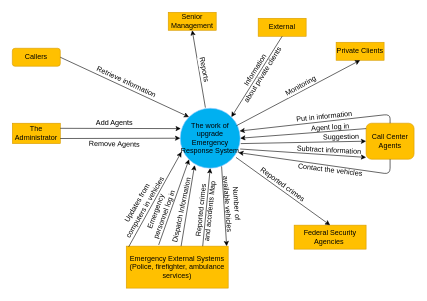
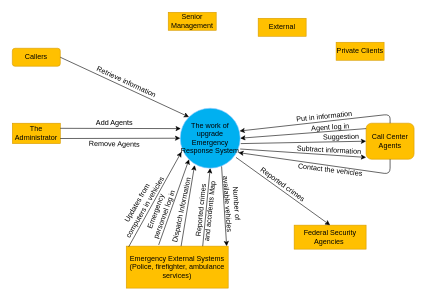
edge "The work of upgrade Emergency Response System" -> "Senior Management": removed, label "Reports"
edge "External" -> "The work of upgrade Emergency Response System": removed, label "Information about private clients"
edge "The work of upgrade Emergency Response System" -> "Private Clients": removed, label "Monitoring"
